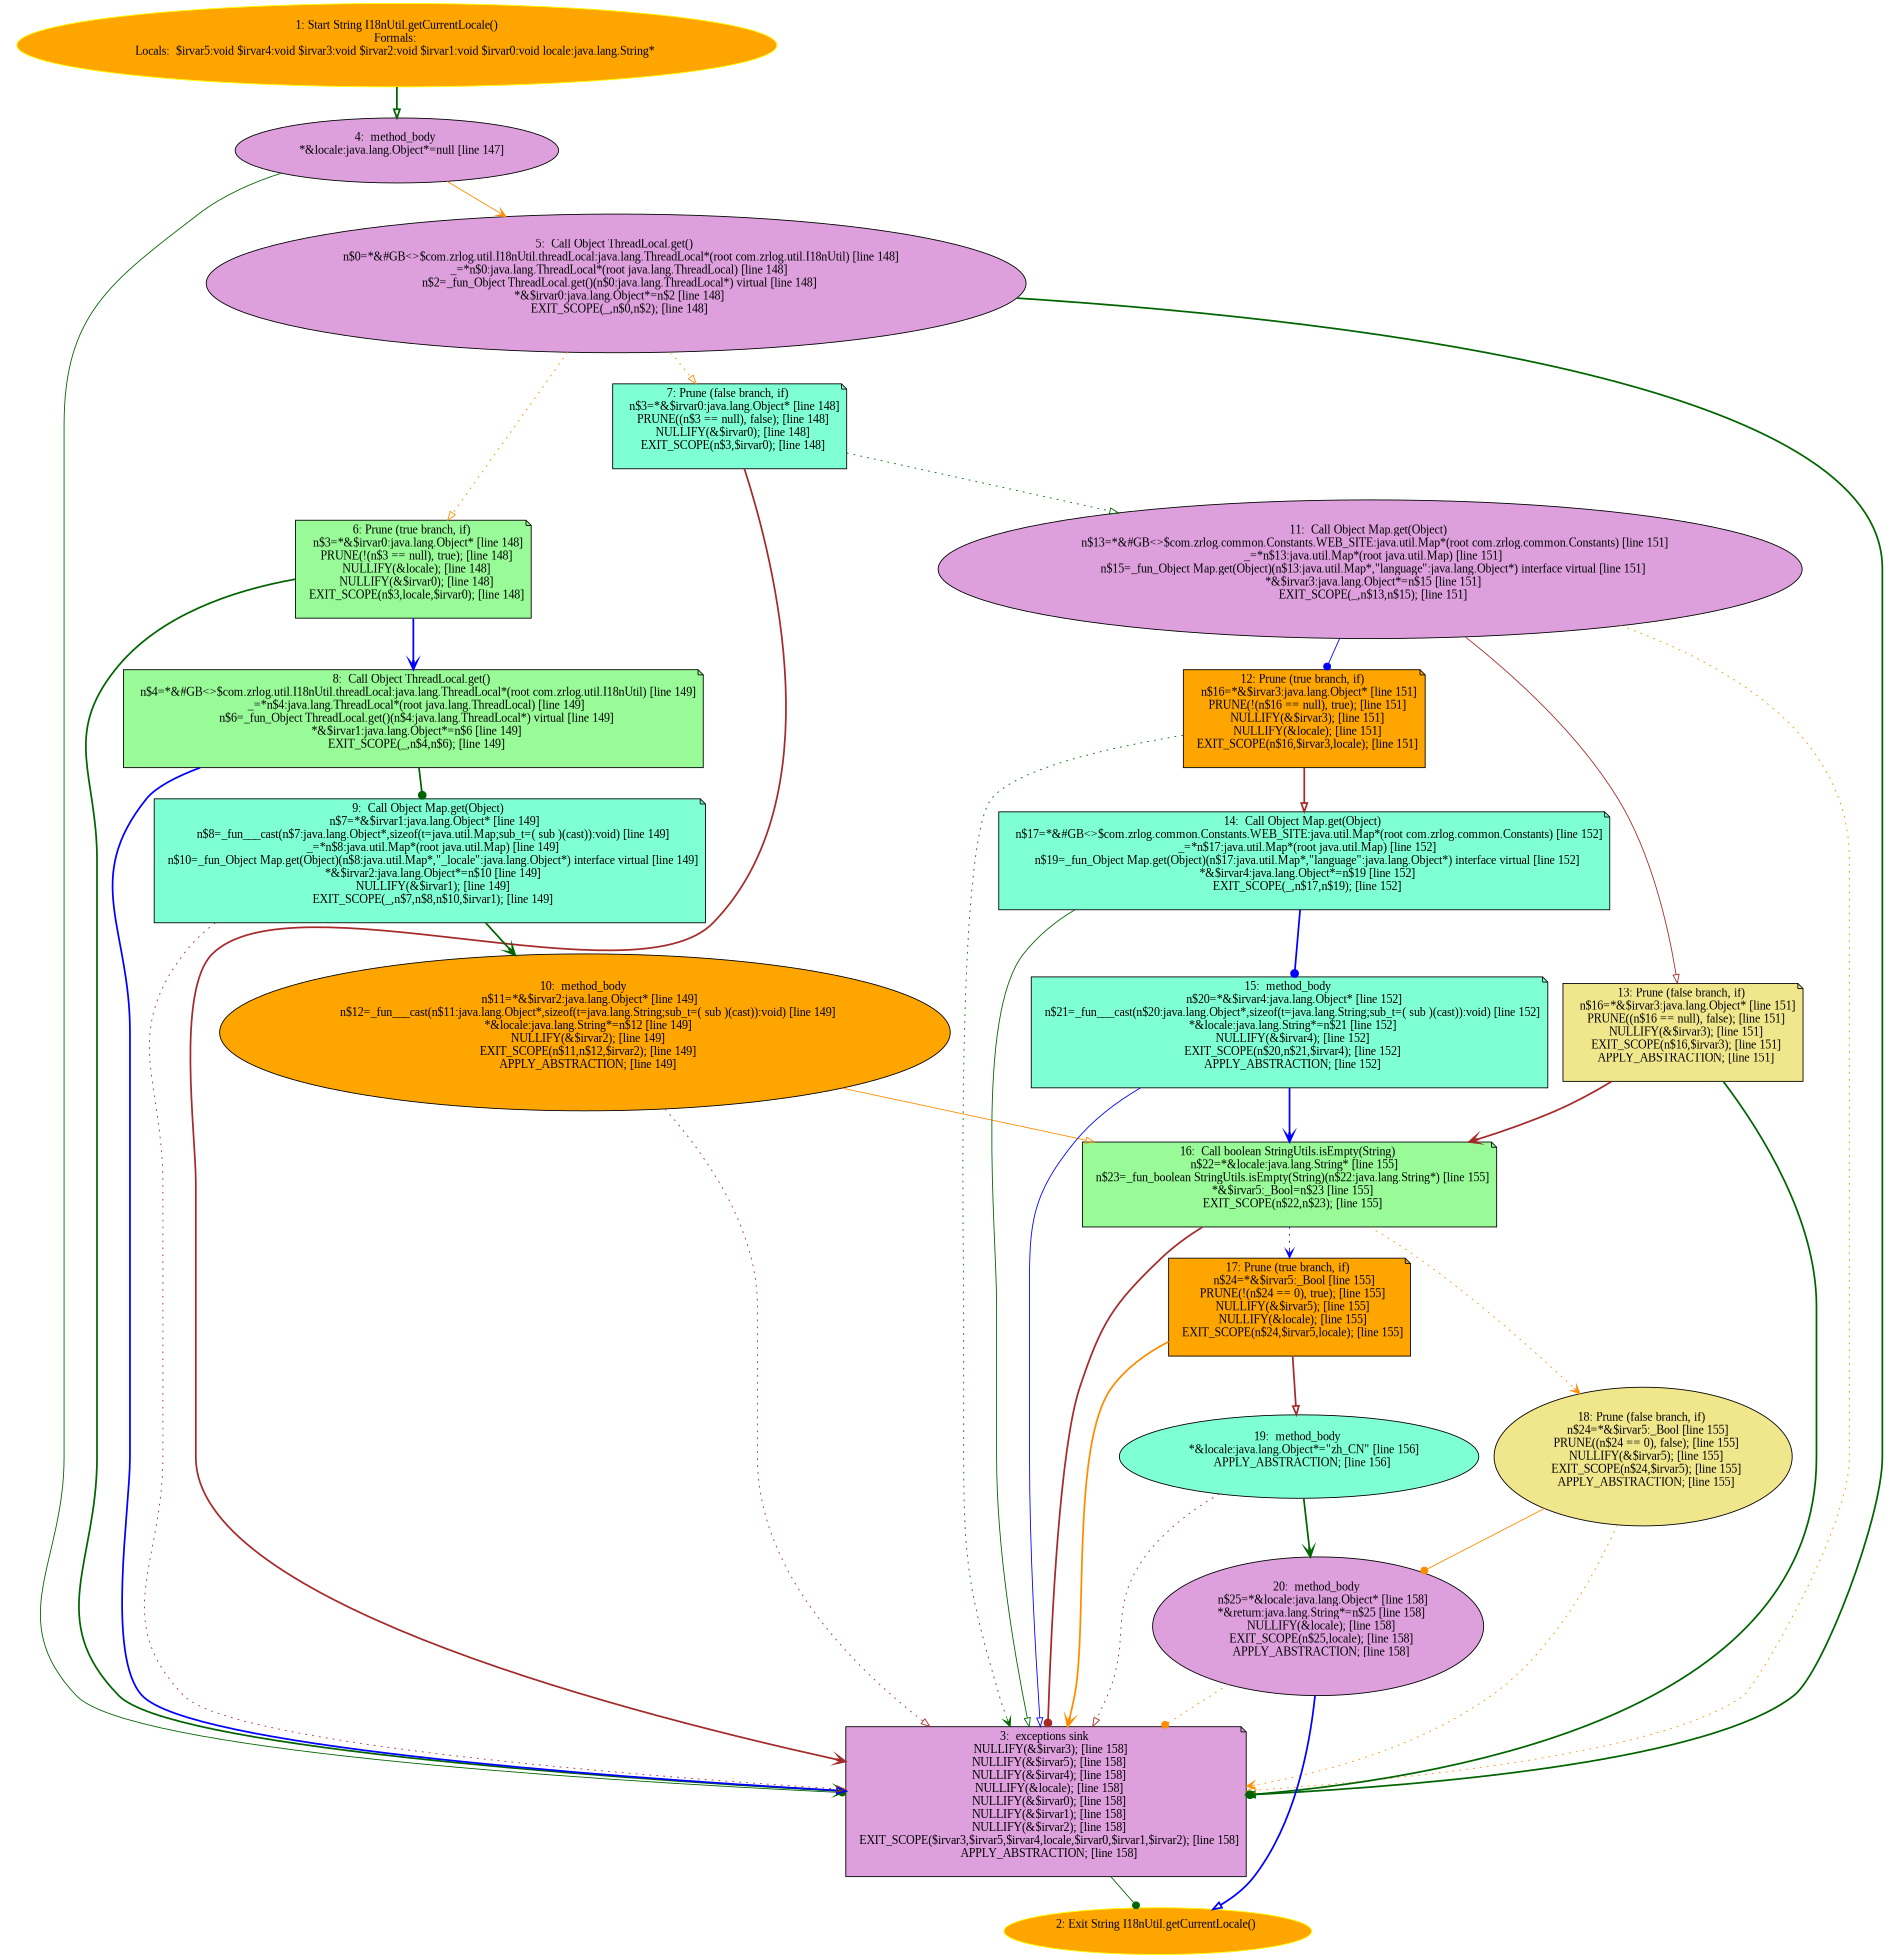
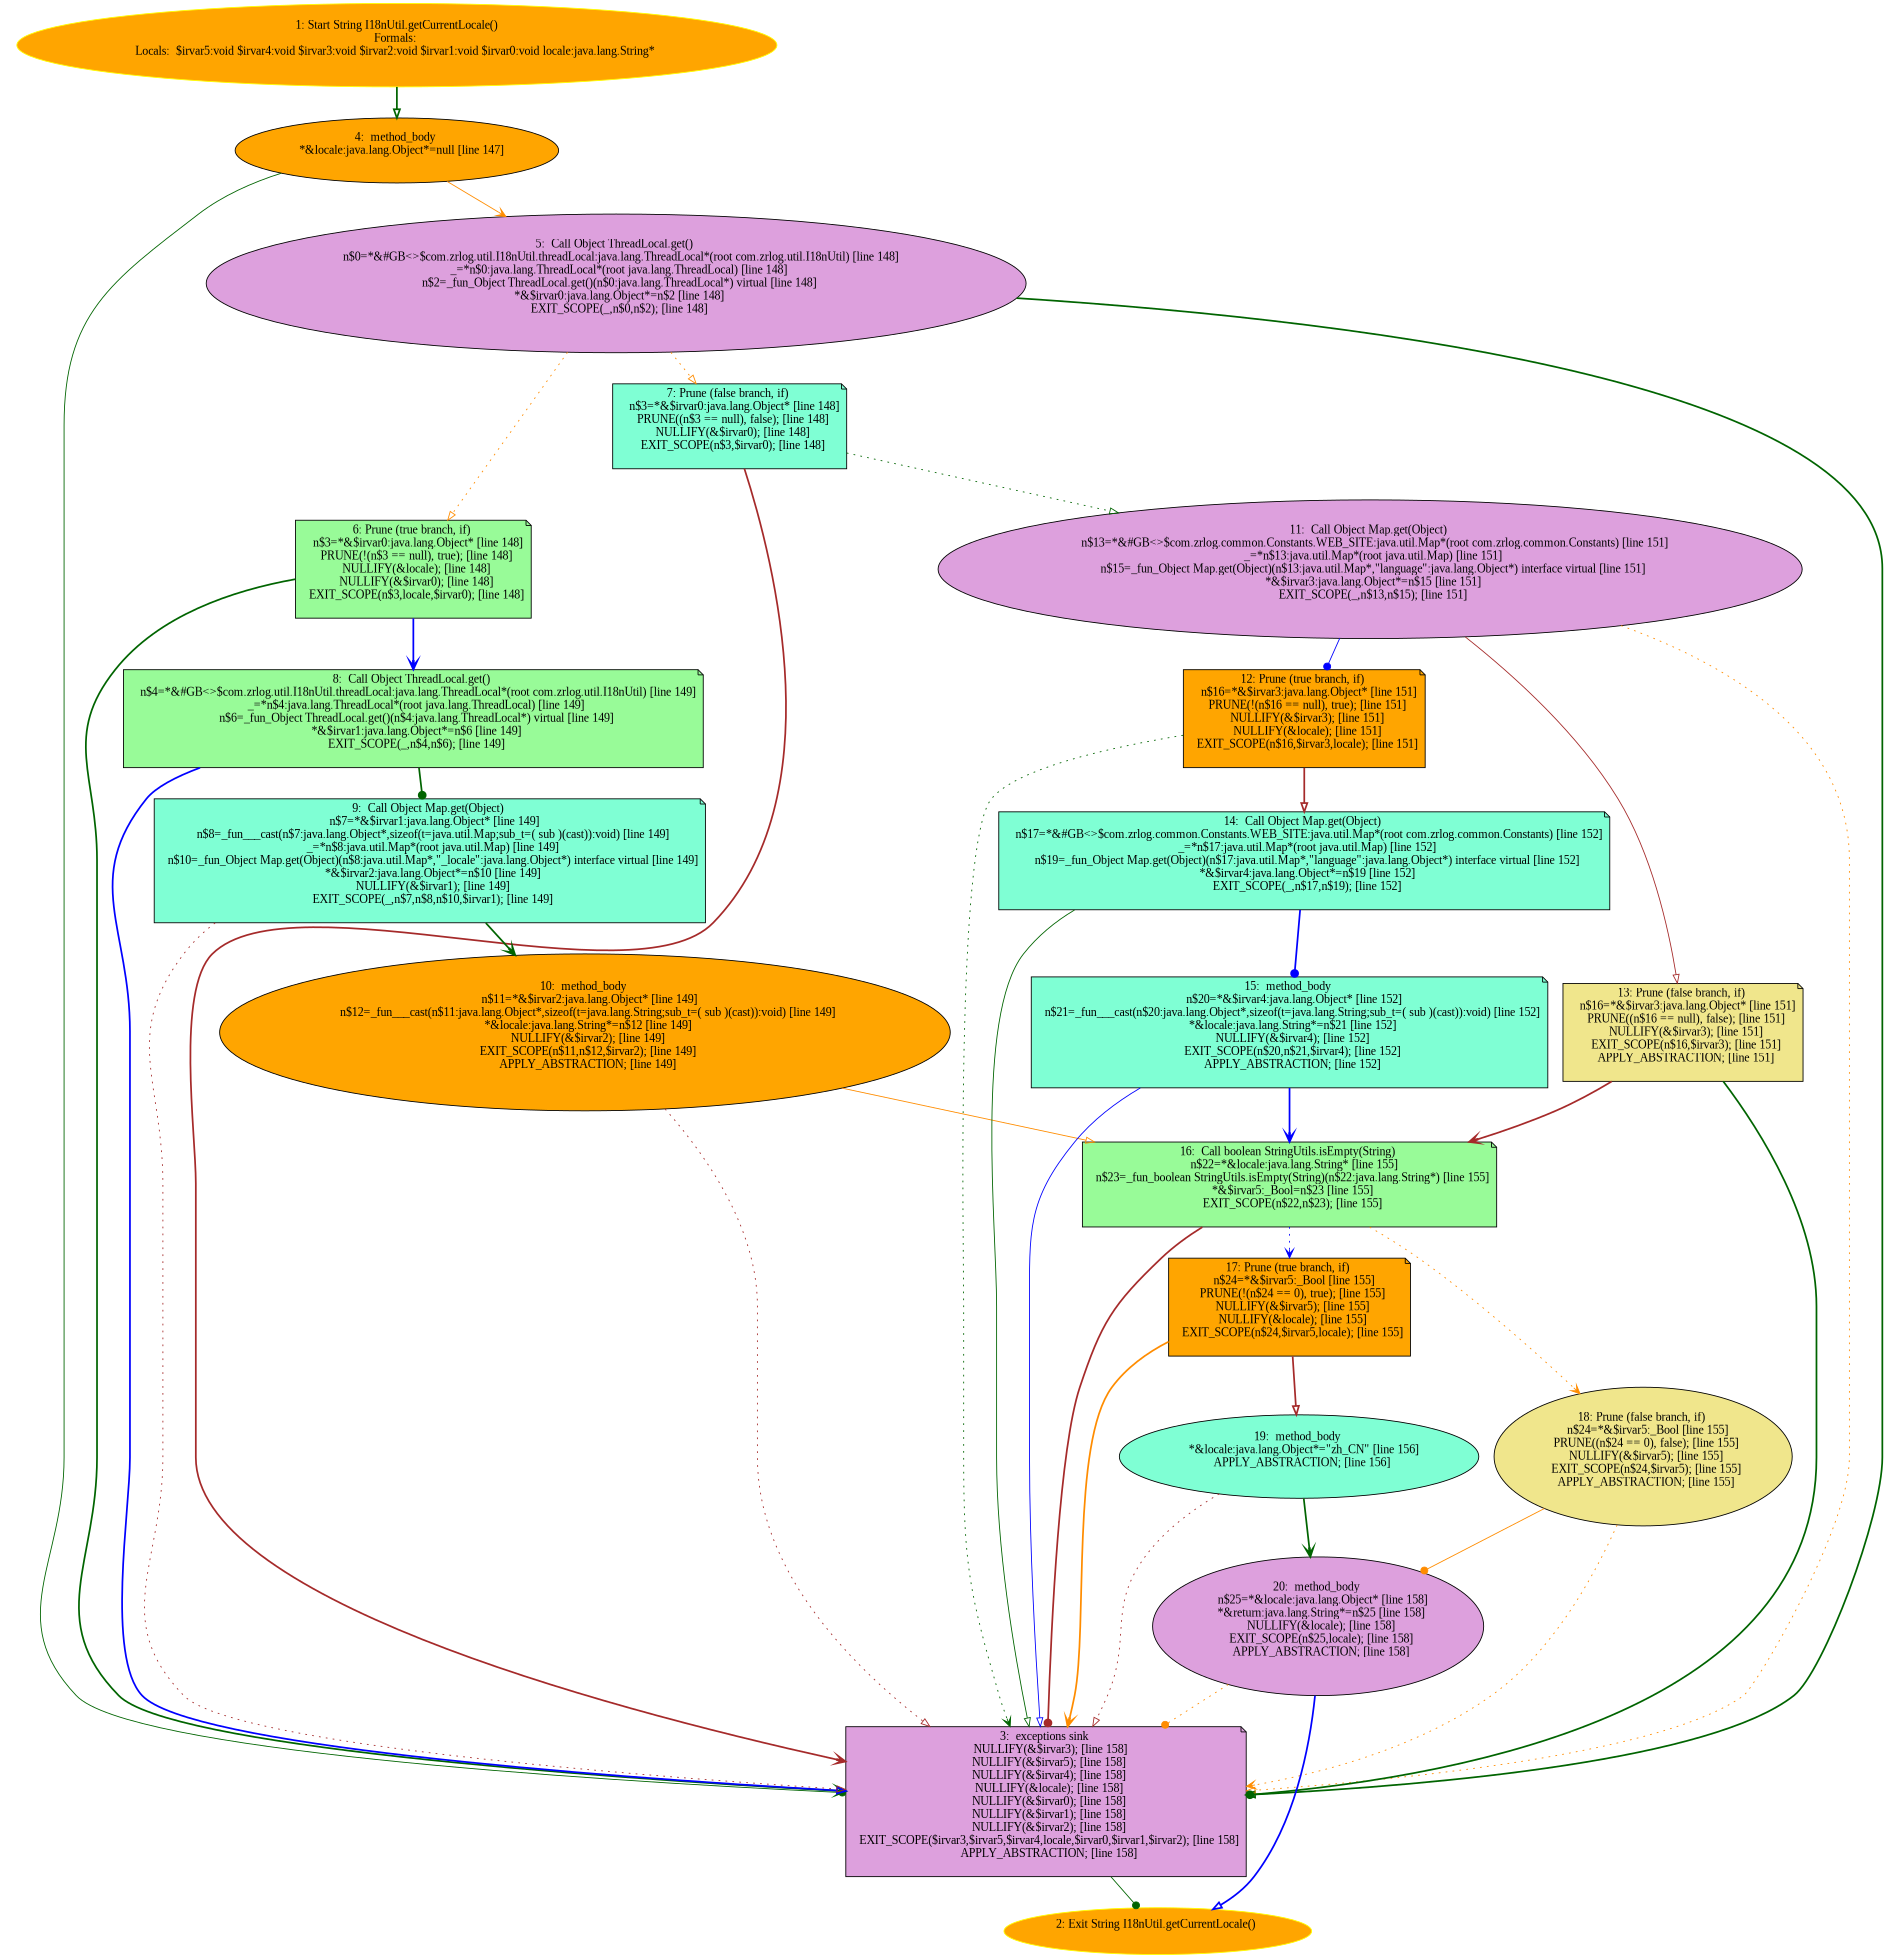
node "4:  method_body *&locale:java.lang.Object*=null [line 147]": fillcolor plum -> orange
